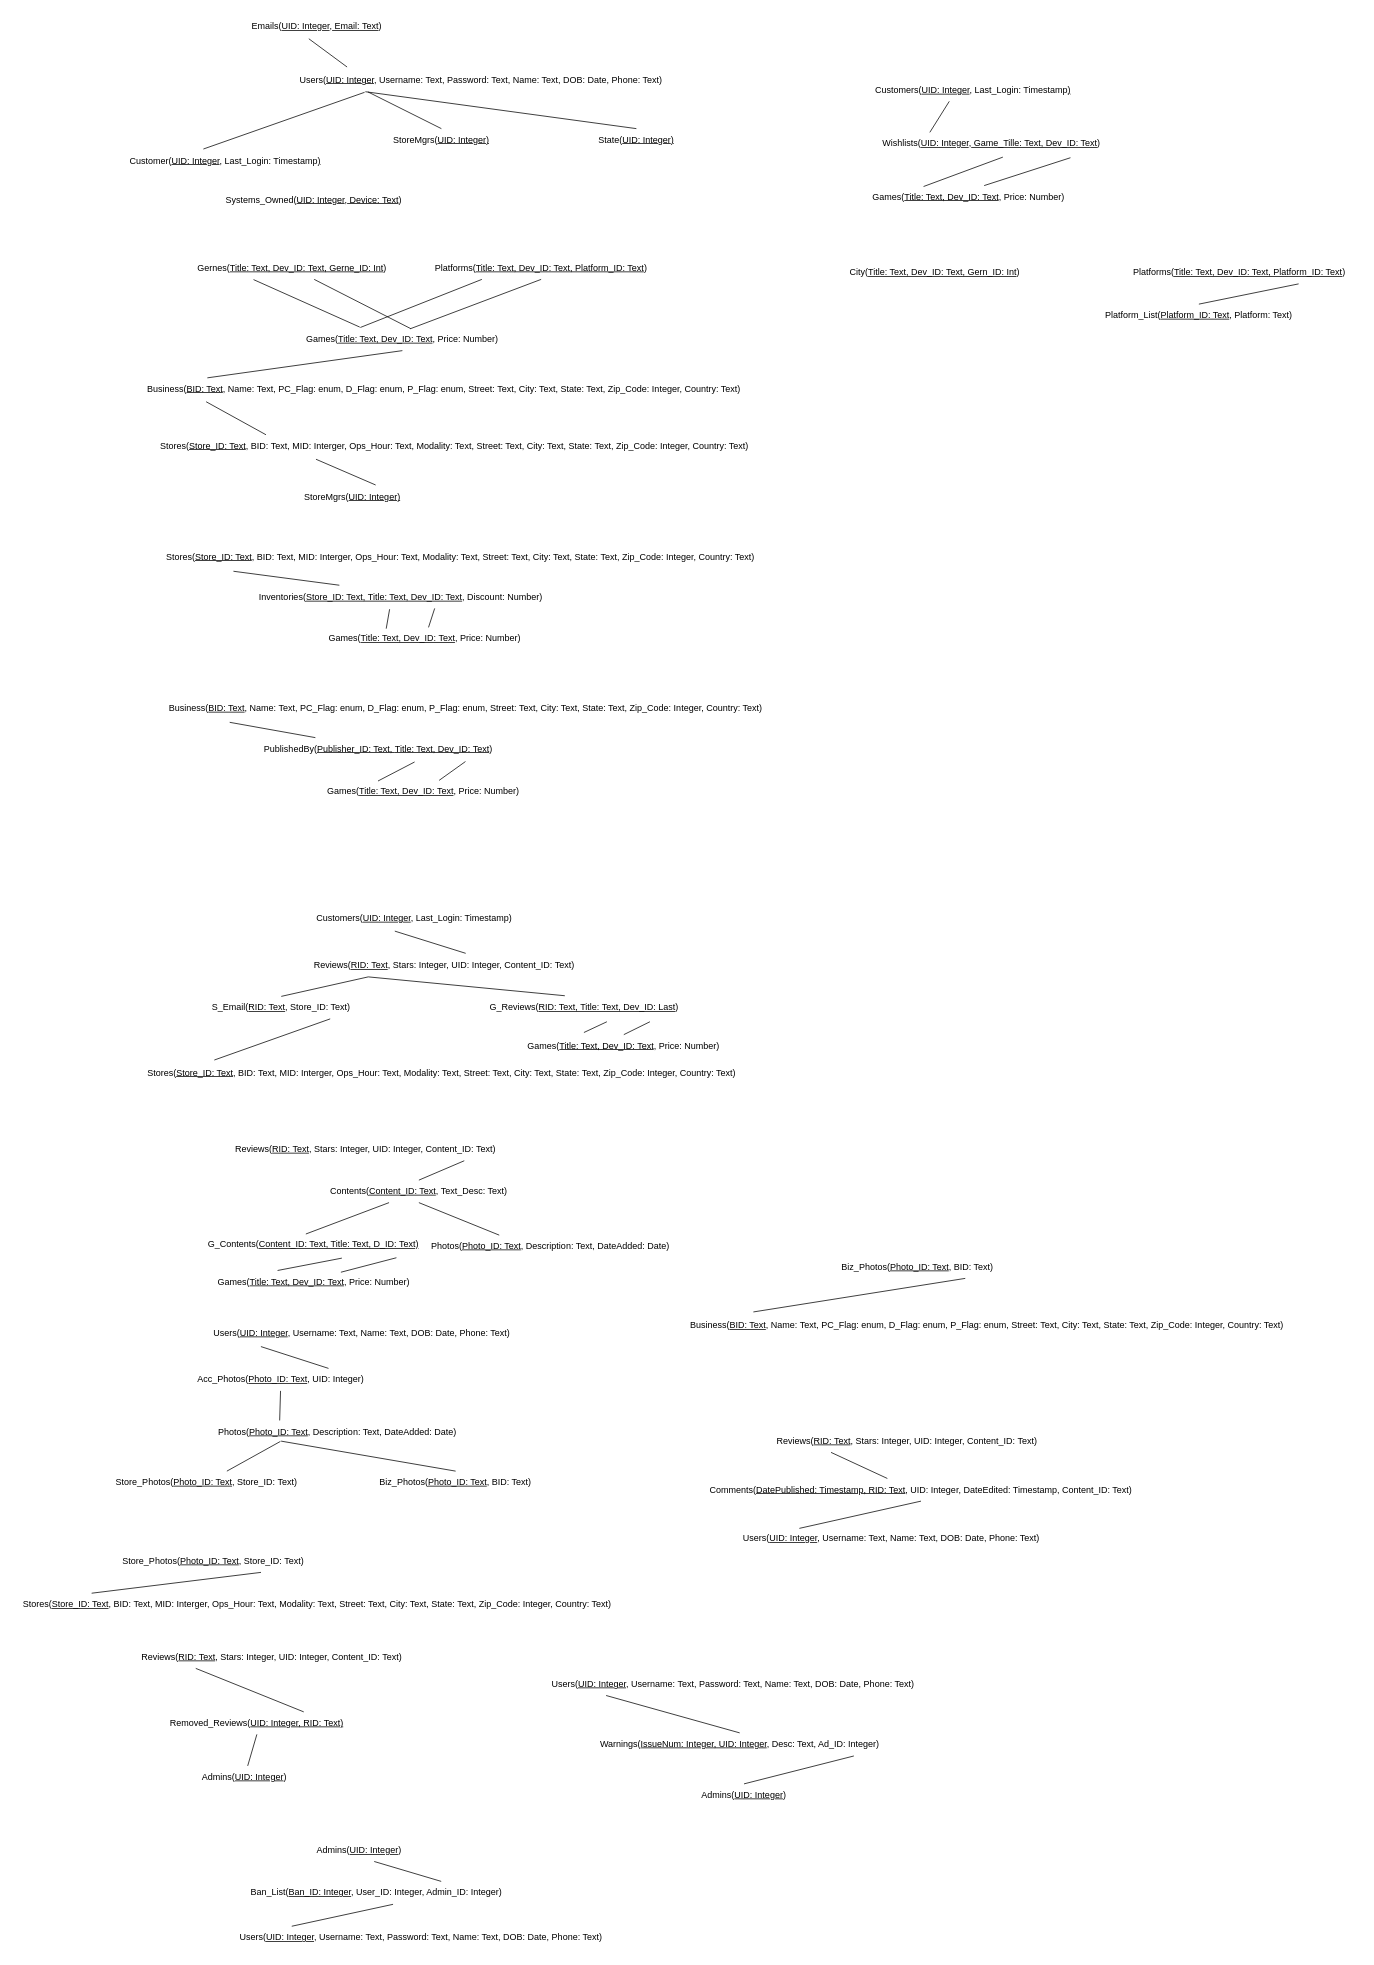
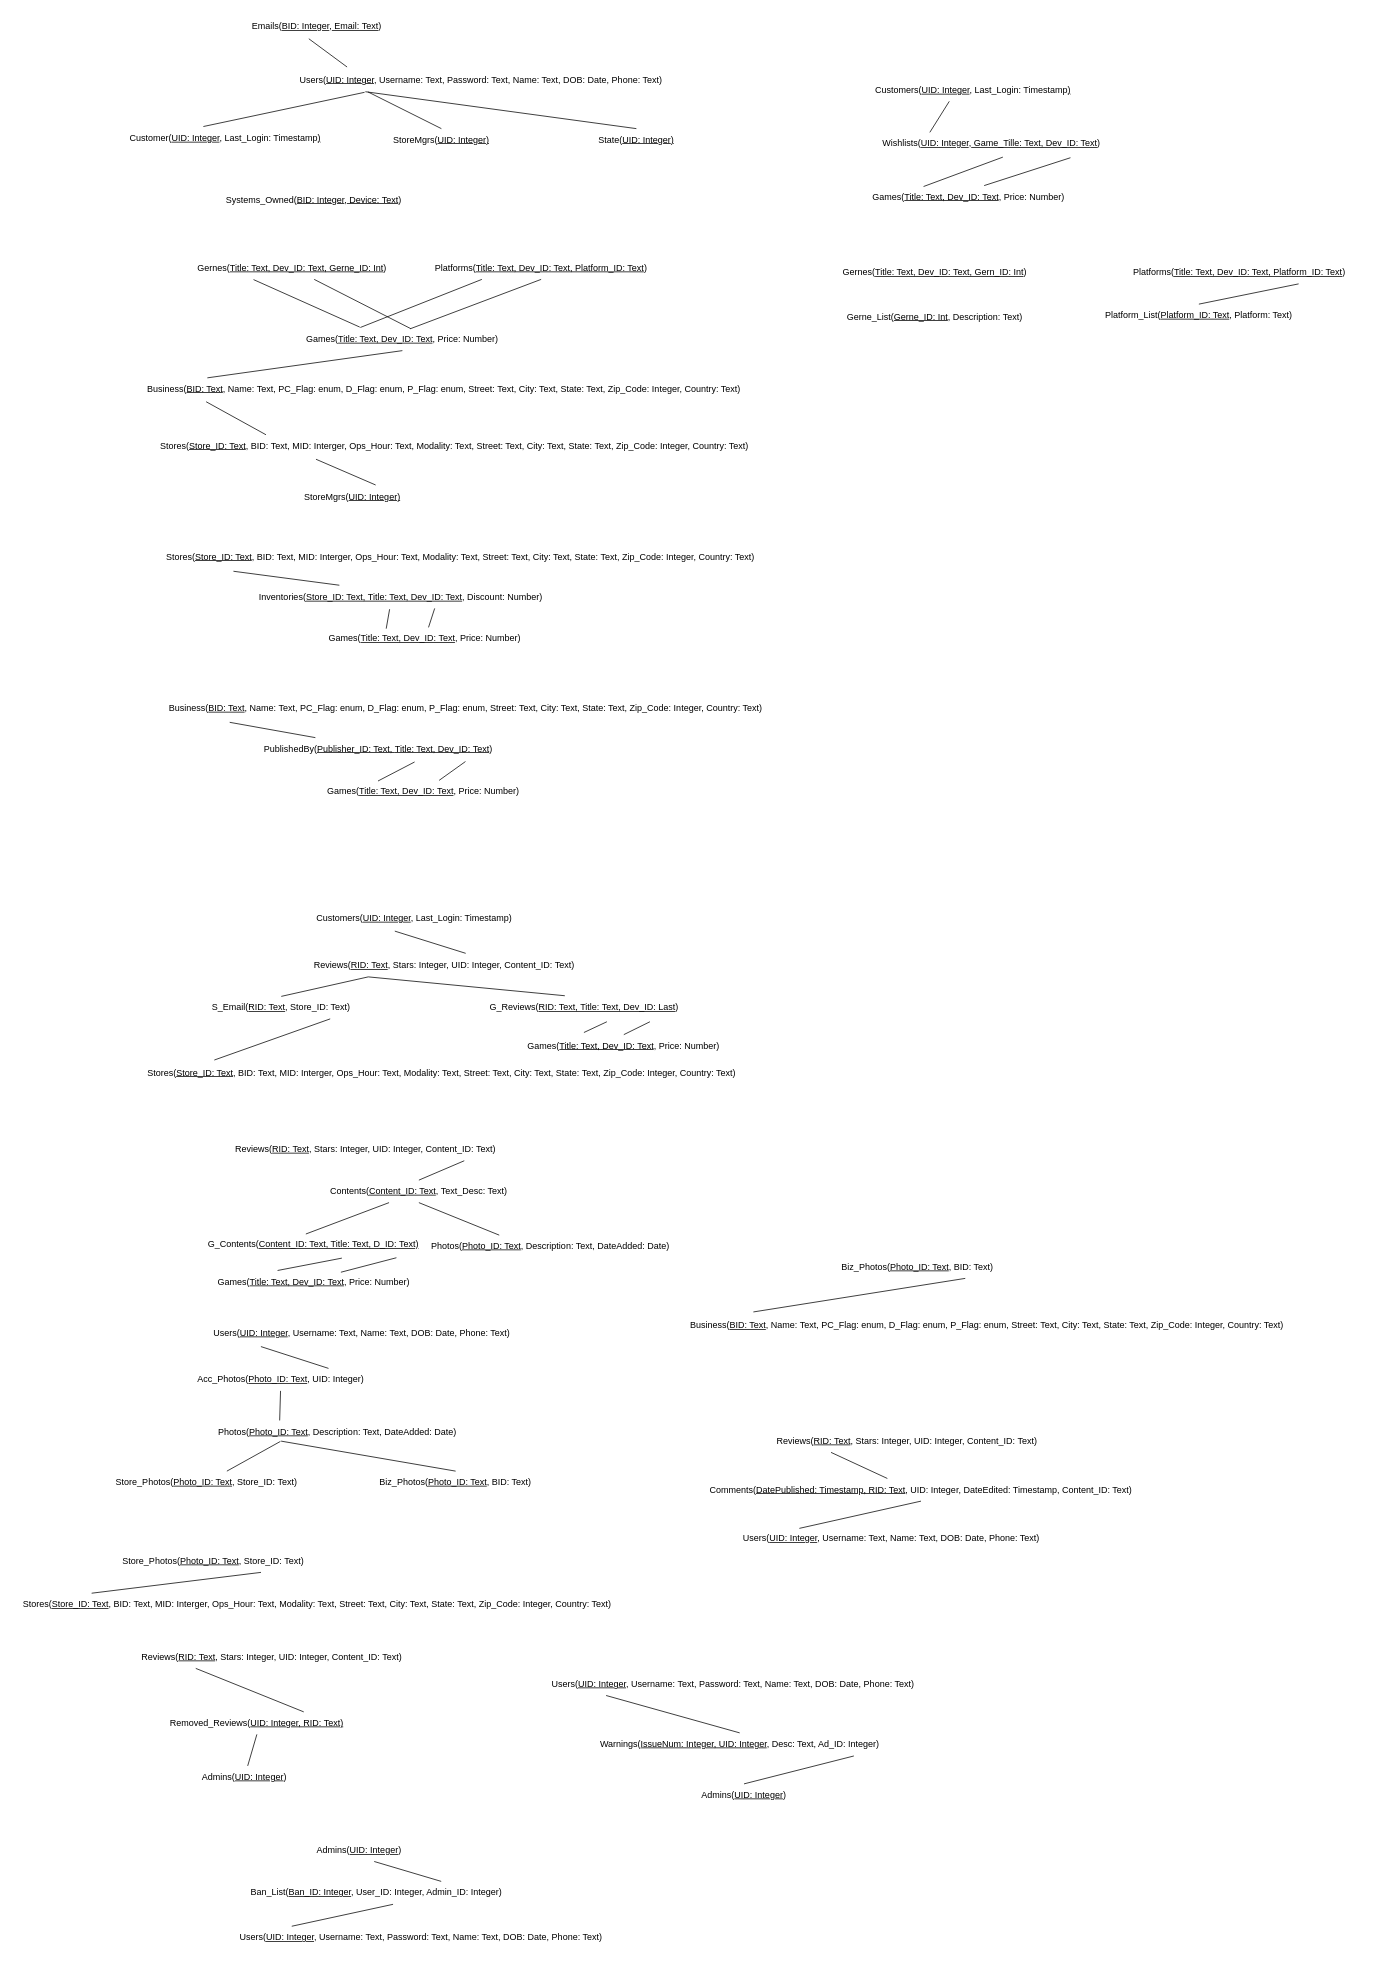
node "Emails(UID: Integer, Email: Text)": label "Emails(UID: Integer, Email: Text)" -> "Emails(BID: Integer, Email: Text)"
node "Customer(UID: Integer, Last_Login: Timestamp)": moved (225, 161) -> (225, 138)
node "Systems_Owned(UID: Integer, Device: Text)": label "Systems_Owned(UID: Integer, Device: Text)" -> "Systems_Owned(BID: Integer, Device: Text)"
node "City(Title: Text, Dev_ID: Text, Gern_ID: Int)": label "City(Title: Text, Dev_ID: Text, Gern_ID: Int)" -> "Gernes(Title: Text, Dev_ID: Text, Gern_ID: Int)"
node "Gerne_List(Gerne_ID: Int, Description: Text)": added
